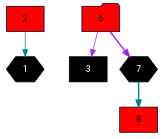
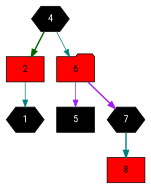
node "4": added
node "3": label "3" -> "5"
